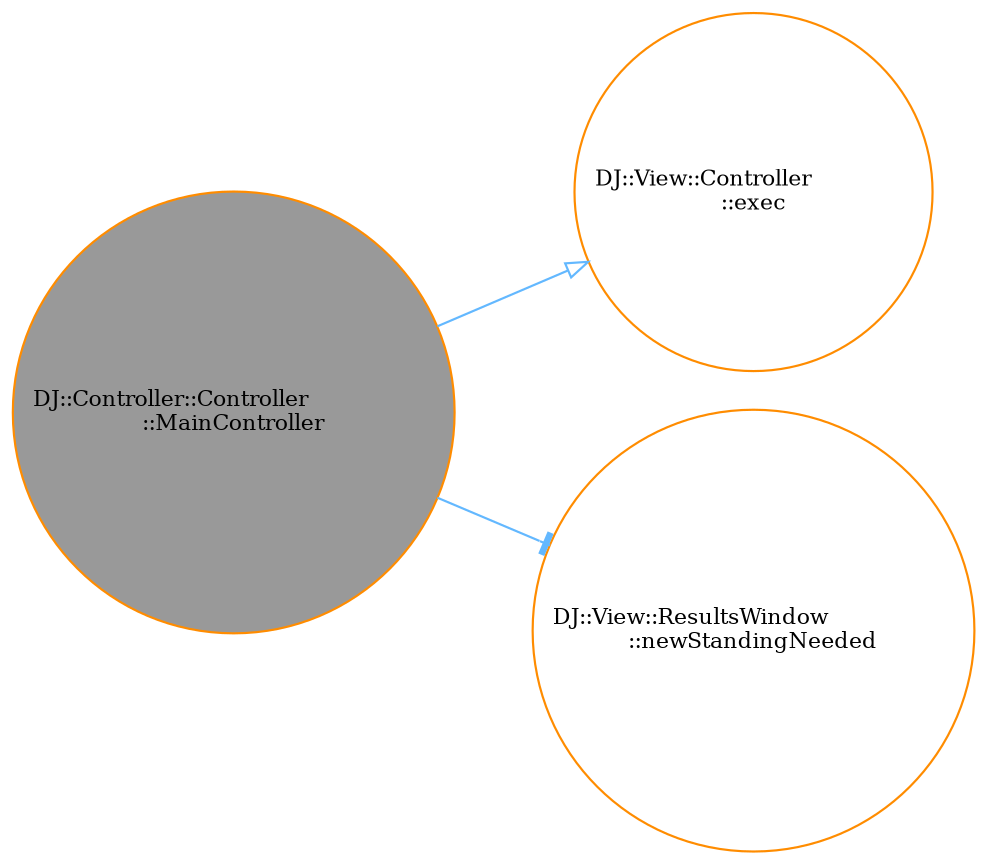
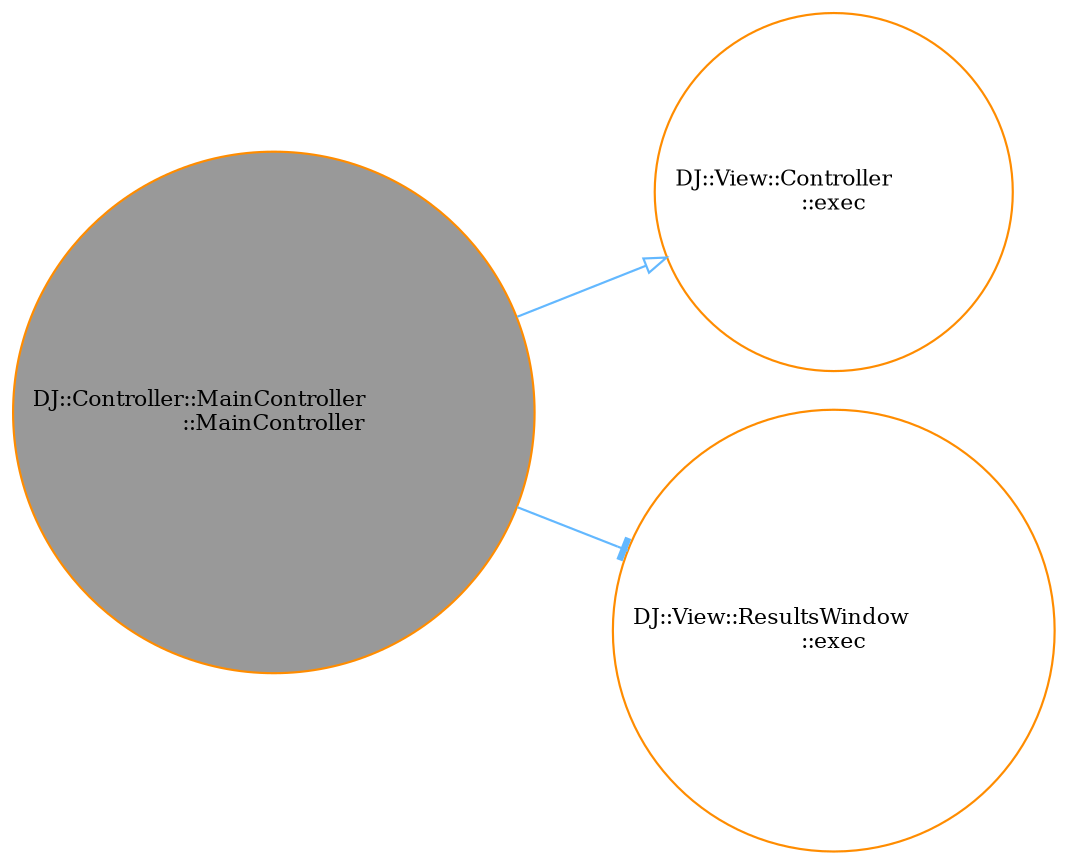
node "DJ::Controller::Controller ::MainController": label "DJ::Controller::Controller ::MainController" -> "DJ::Controller::MainController ::MainController"
node "DJ::View::ResultsWindow ::newStandingNeeded": label "DJ::View::ResultsWindow ::newStandingNeeded" -> "DJ::View::ResultsWindow ::exec"
